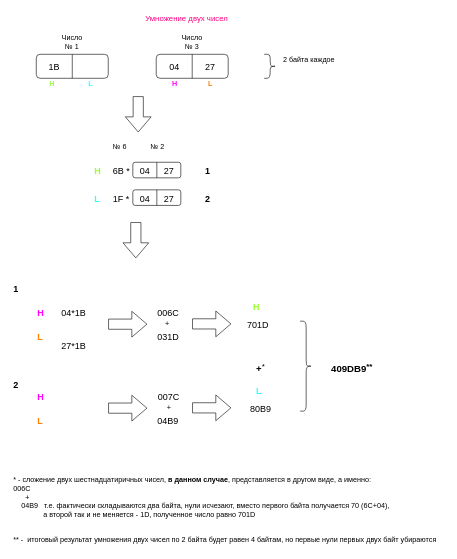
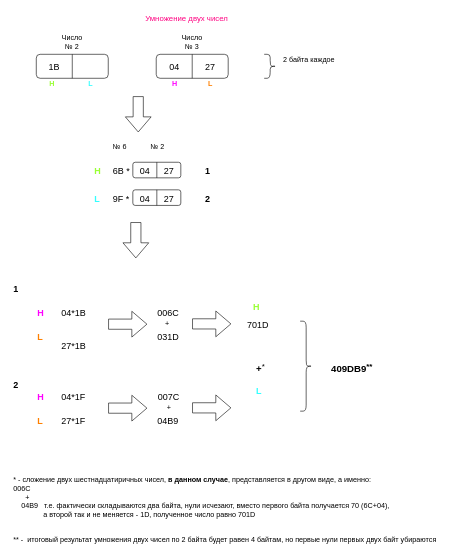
node "Число № 1": label "Число № 1" -> "Число № 2"
node "1F *": label "1F *" -> "9F *"
node "04*1F": added
node "80B9": removed
node "27*1F": added
